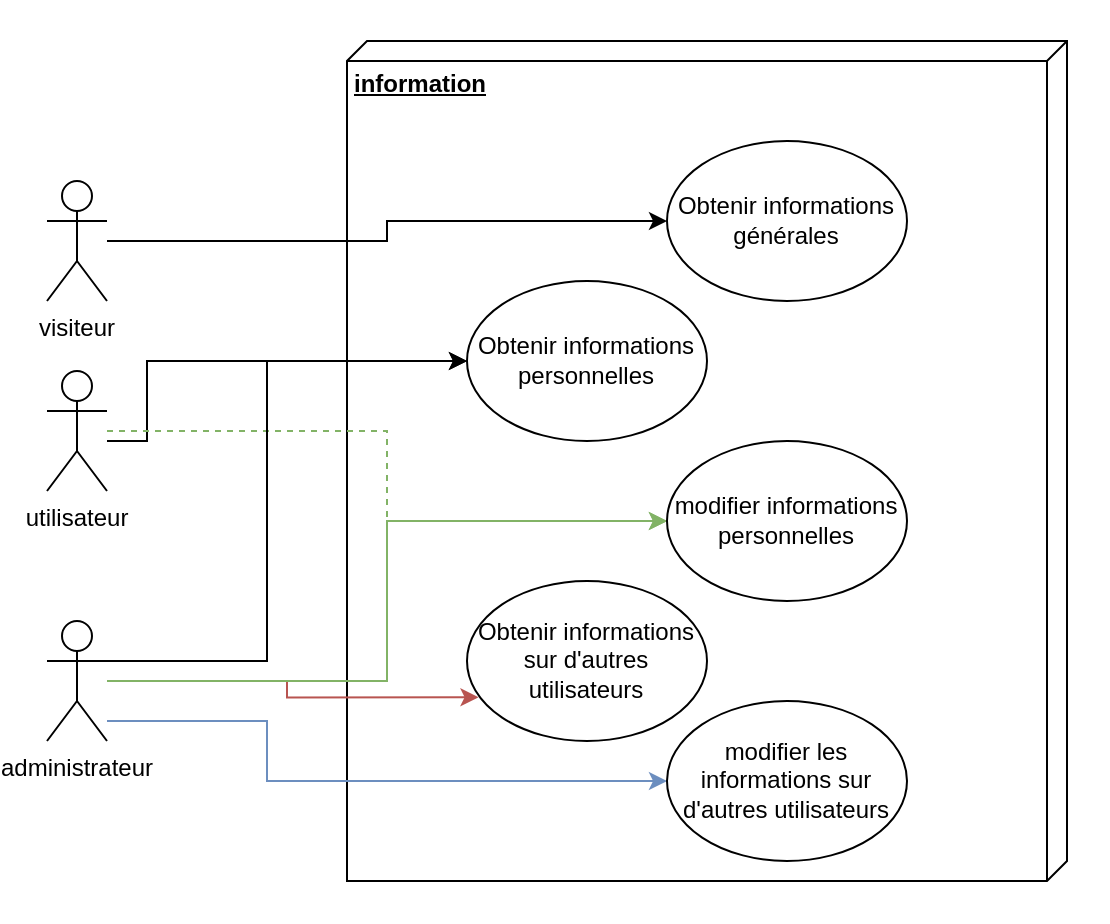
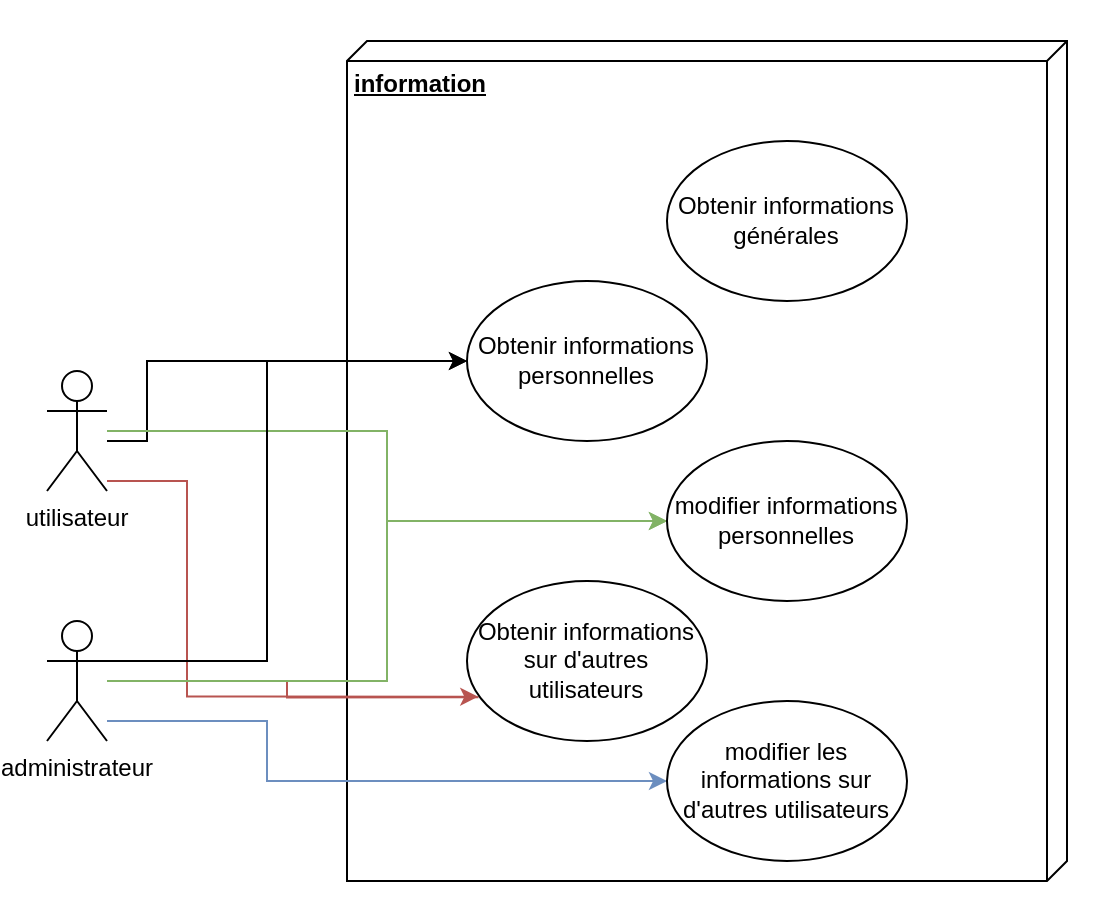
edge "visiteur" -> "Obtenir informations générales": removed
node "visiteur": removed
edge "utilisateur" -> "modifier informations personnelles": style dashed -> solid
edge "utilisateur" -> "Obtenir informations sur d'autres utilisateurs": added
edge "administrateur" -> "Obtenir informations sur d'autres utilisateurs": arrowhead classic -> none
